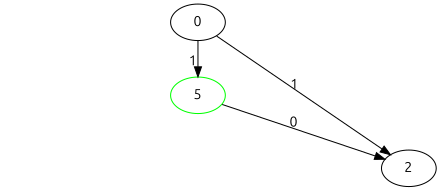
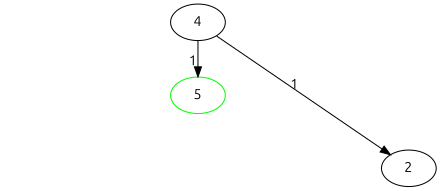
node "0": label "0" -> "4"
edge "5" -> "2": removed, label "0"
